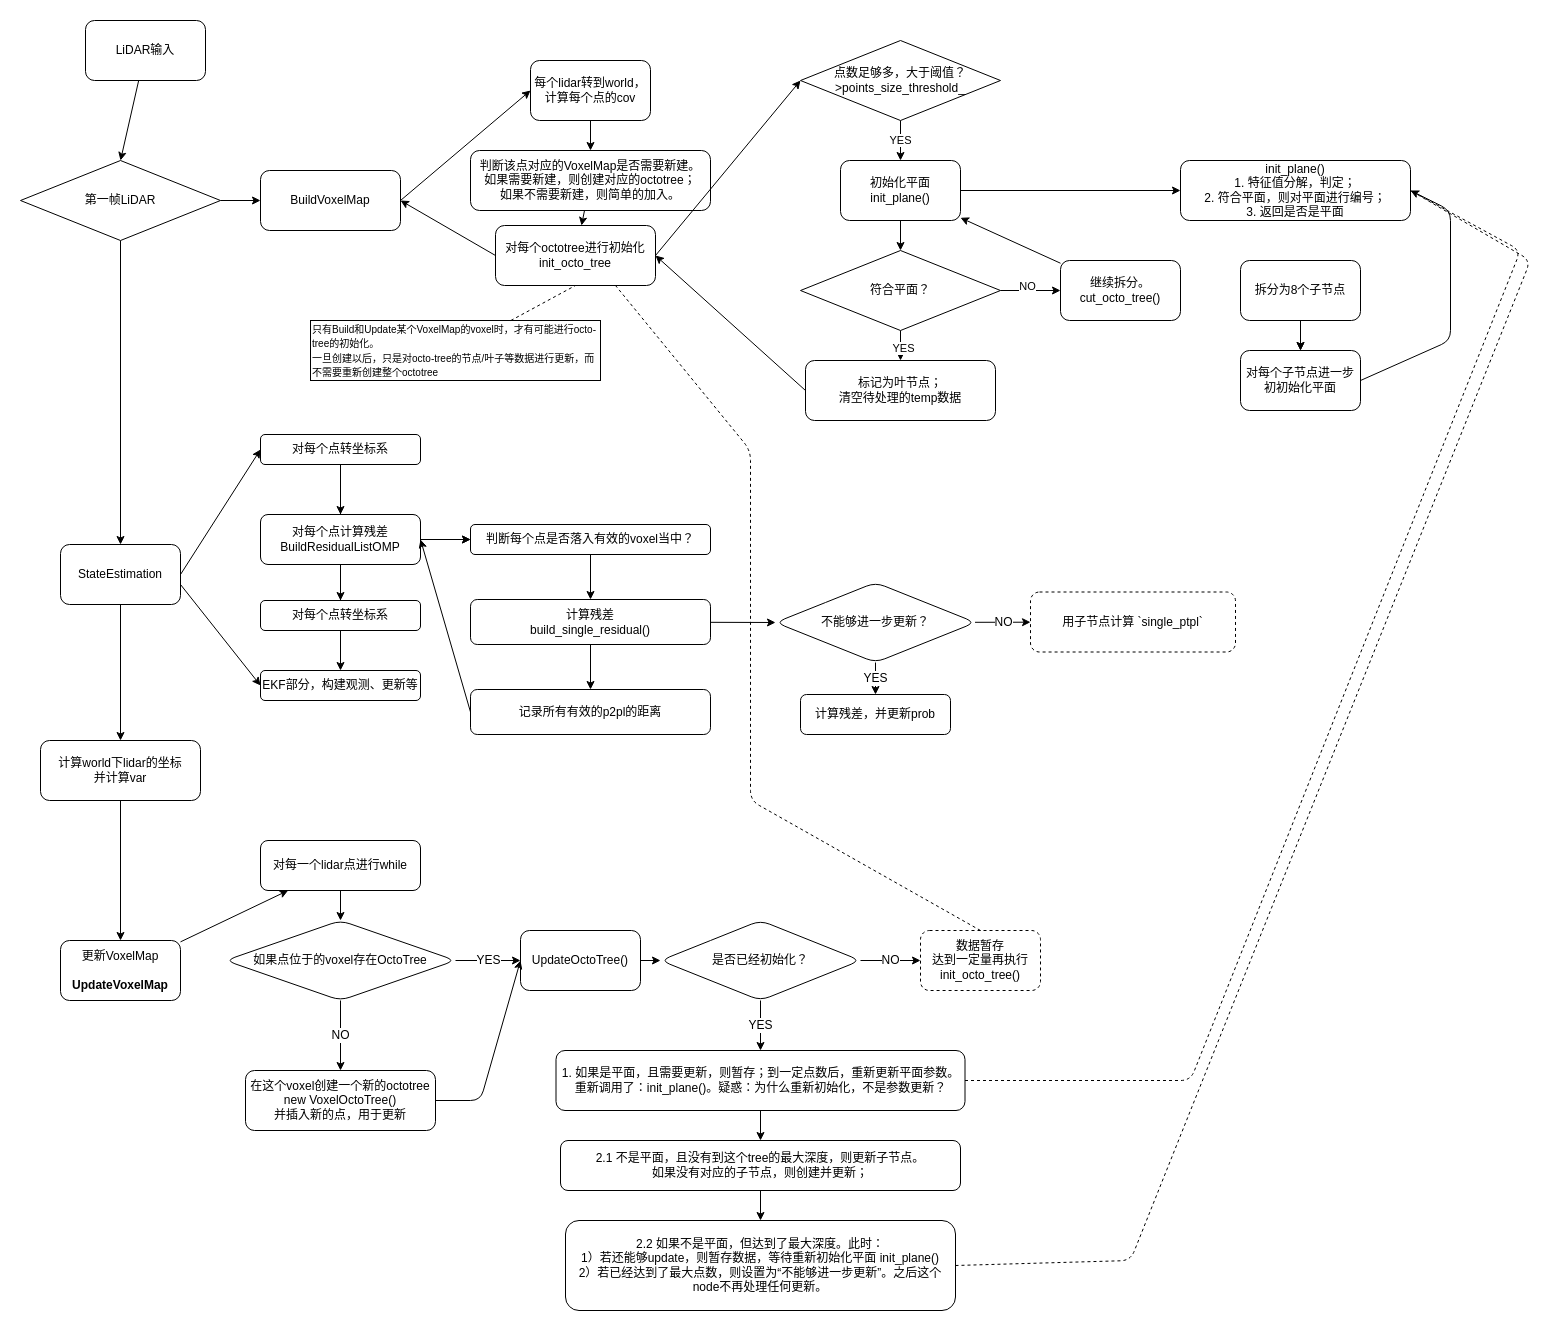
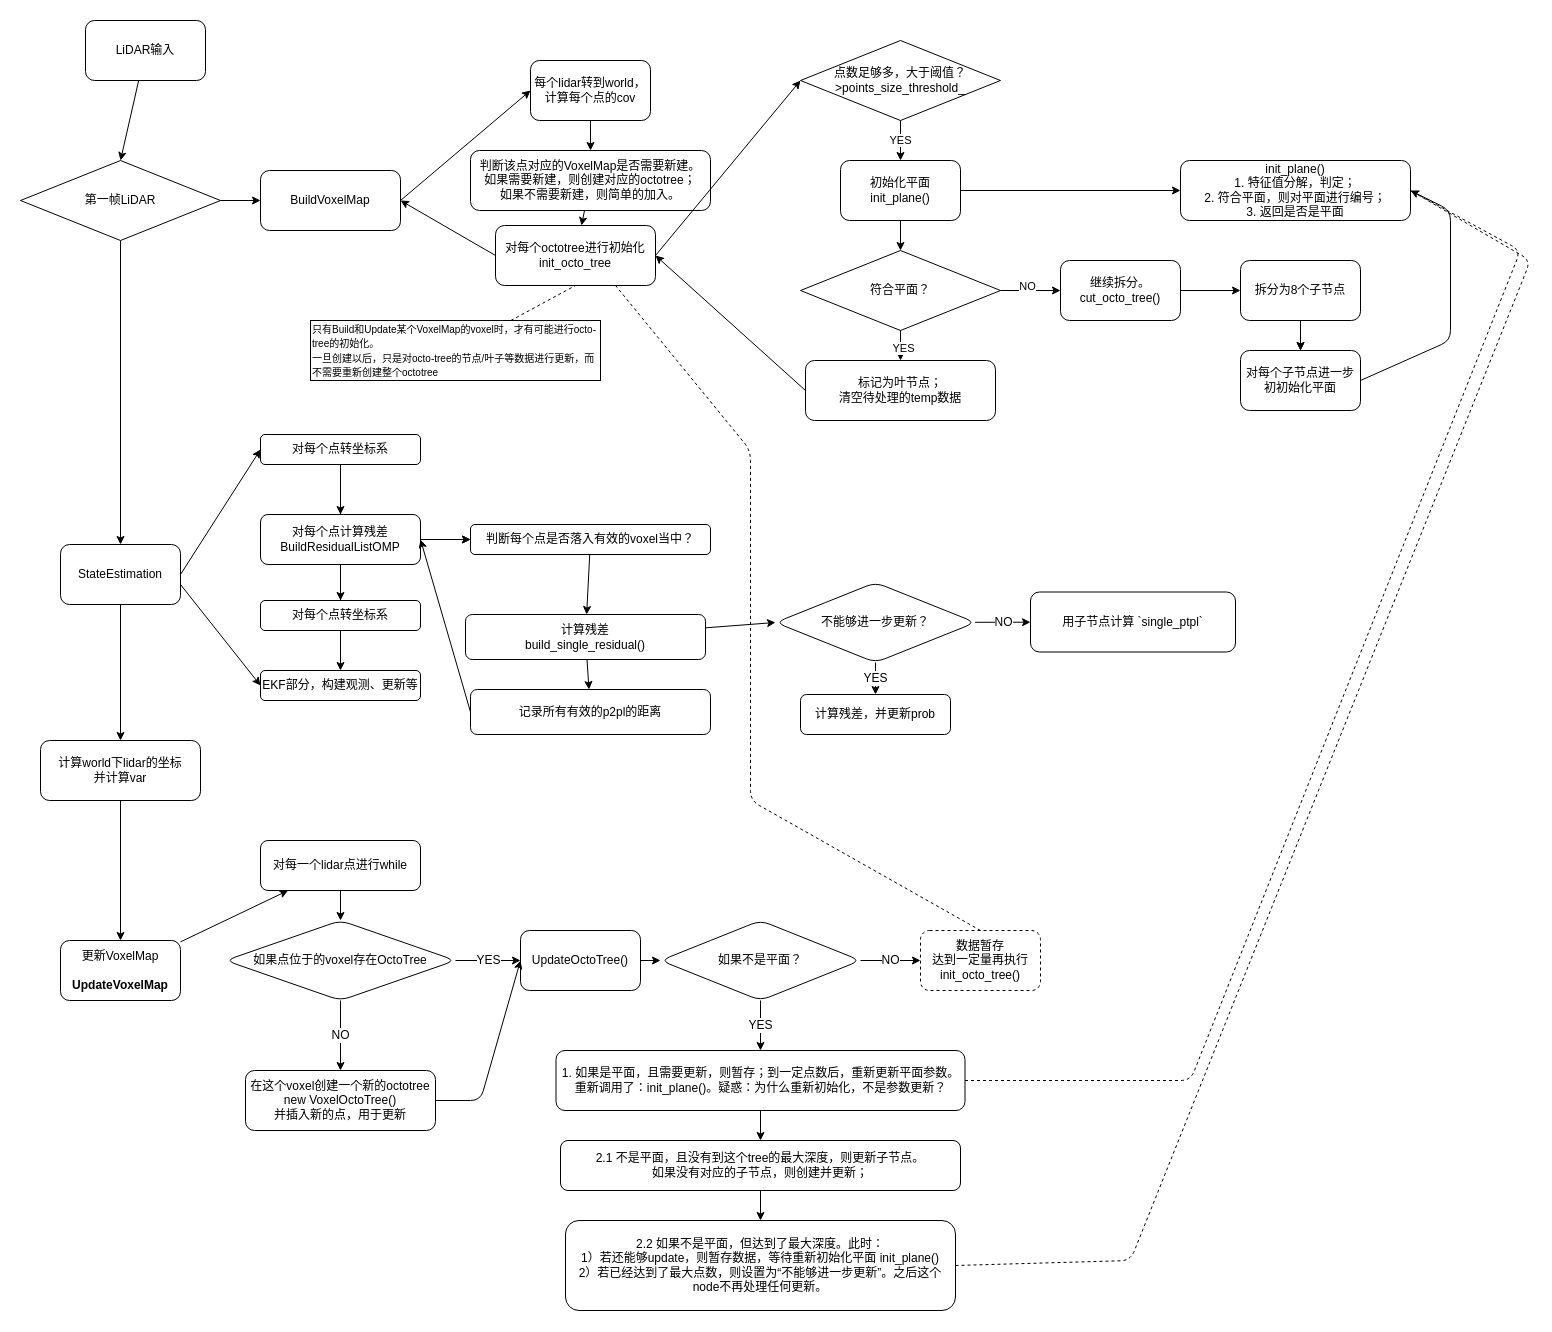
edge "继续拆分。 cut_octo_tree()" -> "初始化平面 init_plane()": now "继续拆分。 cut_octo_tree()" -> "拆分为8个子节点"
node "计算残差 build_single_residual()": moved (591, 622) -> (586, 637)
node "用子节点计算 `single_ptpl`": style dashed -> solid
node "是否已经初始化？": label "是否已经初始化？" -> "如果不是平面？"
